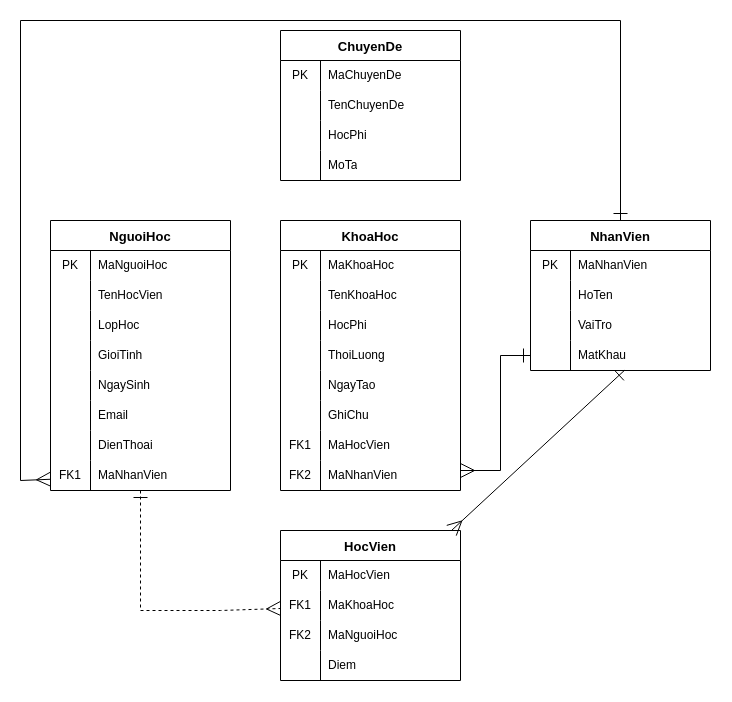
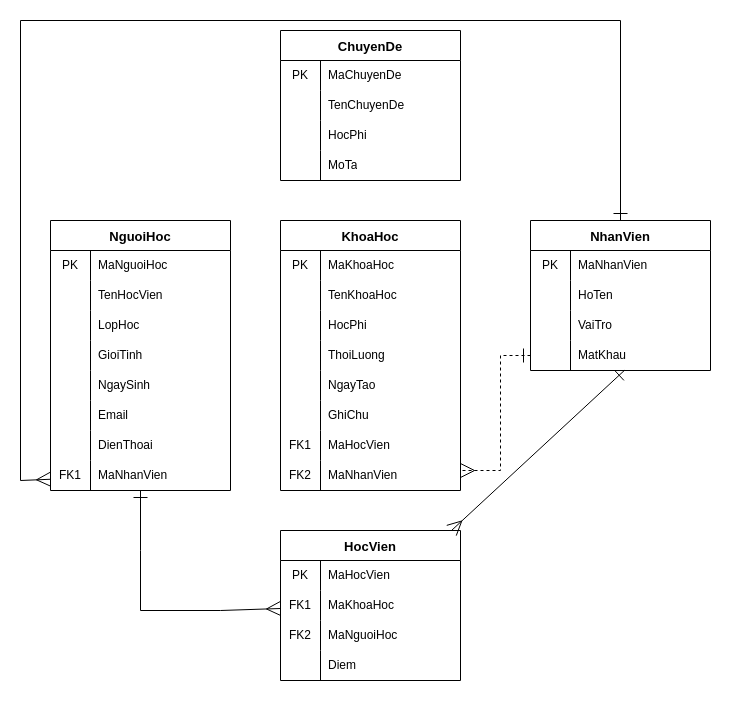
edge "NhanVien" -- "KhoaHoc": style solid -> dashed
edge "NguoiHoc" -- "HocVien": style dashed -> solid
